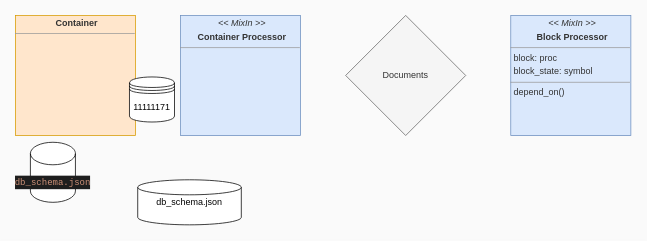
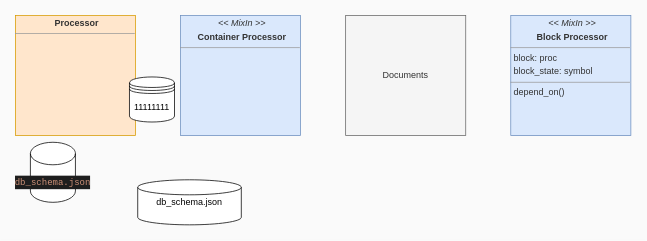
node "Container": label "Container" -> "Processor"
node "Documents": shape diamond -> rectangle
node "11111171": label "11111171" -> "11111111"
